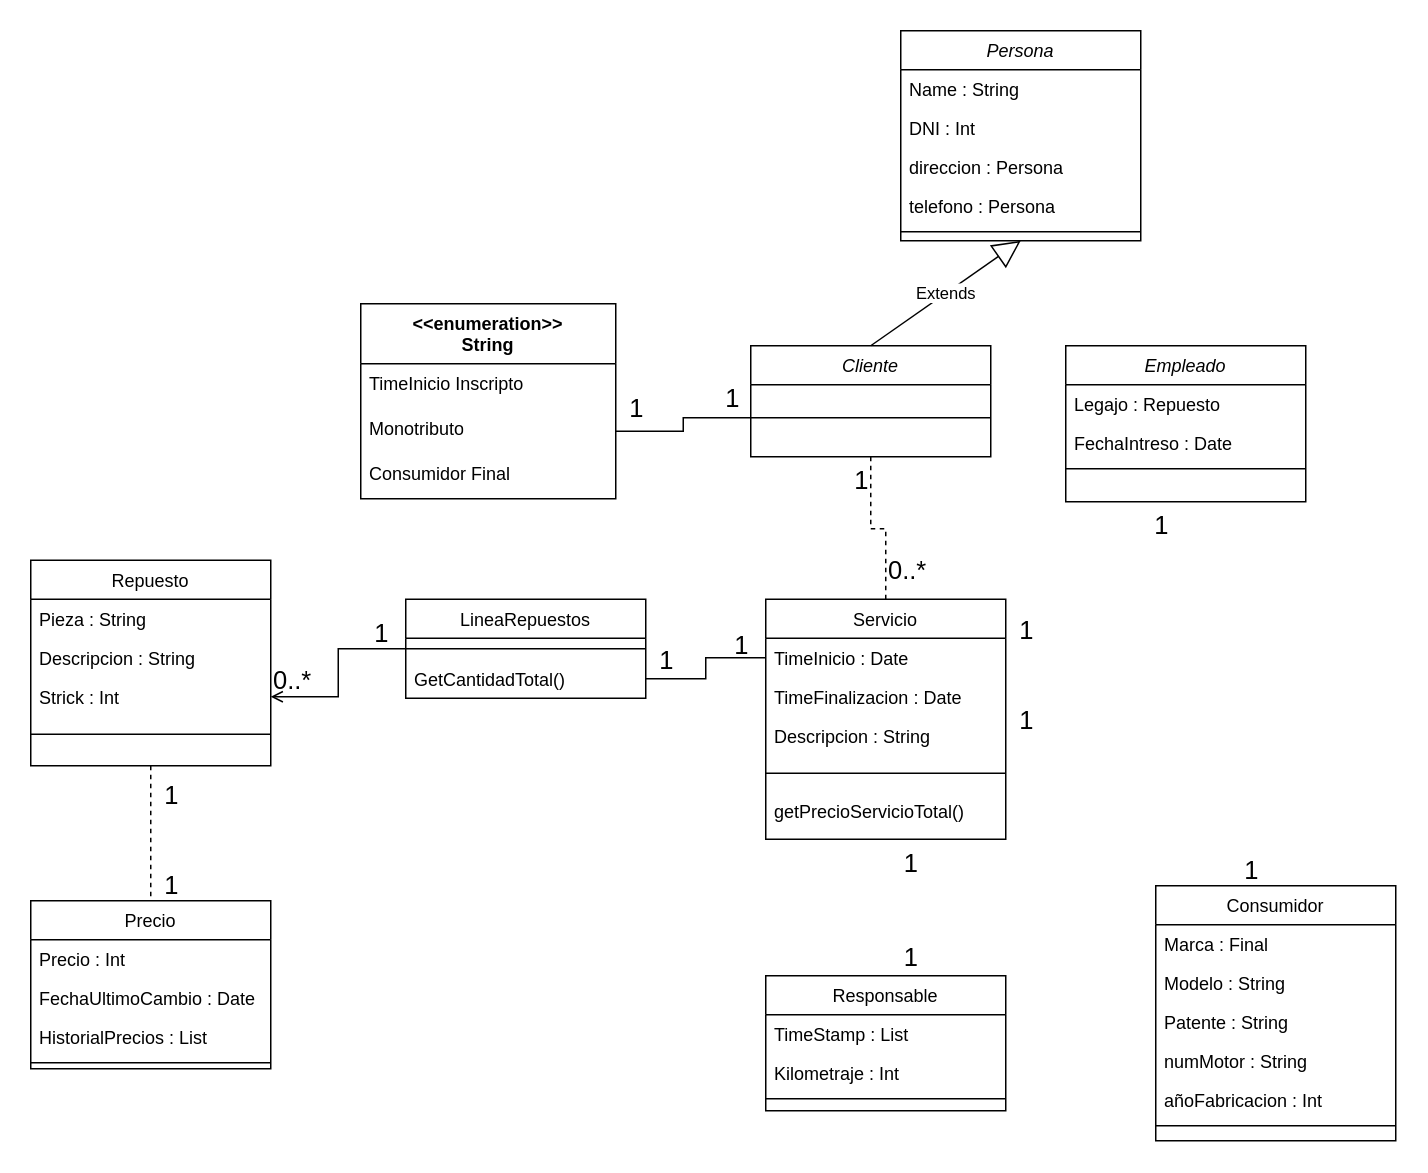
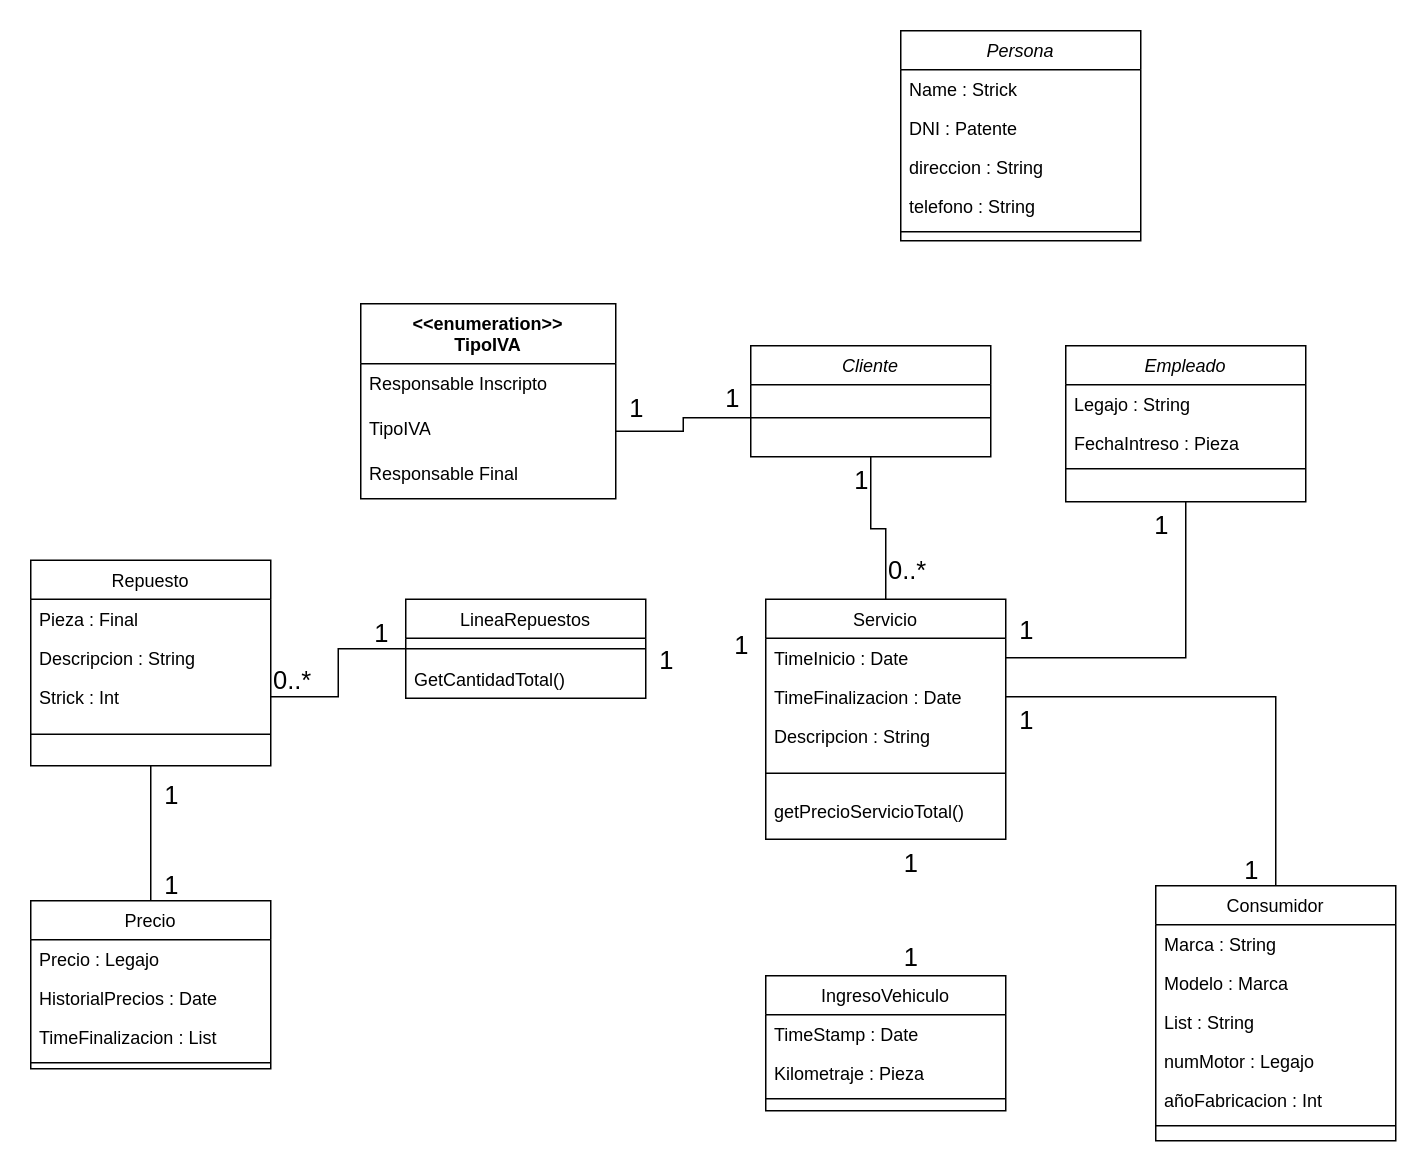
node "Name : String": label "Name : String" -> "Name : Strick"
node "DNI : Int": label "DNI : Int" -> "DNI : Patente"
node "direccion : Persona": label "direccion : Persona" -> "direccion : String"
node "telefono : Persona": label "telefono : Persona" -> "telefono : String"
edge "Cliente" -> "Persona": removed, label "Extends"
node "<<enumeration>> String": label "<<enumeration>> String" -> "<<enumeration>> TipoIVA"
node "TimeInicio Inscripto": label "TimeInicio Inscripto" -> "Responsable Inscripto"
node "Legajo : Repuesto": label "Legajo : Repuesto" -> "Legajo : String"
node "Monotributo": label "Monotributo" -> "TipoIVA"
node "FechaIntreso : Date": label "FechaIntreso : Date" -> "FechaIntreso : Pieza"
node "Consumidor Final": label "Consumidor Final" -> "Responsable Final"
edge "Cliente" -- "Servicio": style dashed -> solid
node "Pieza : String": label "Pieza : String" -> "Pieza : Final"
edge "Empleado" -- "TimeInicio : Date": added
edge "TimeInicio : Date" -- "GetCantidadTotal()": removed
edge "LineaRepuestos" -> "Strick : Int": arrowhead open -> none
edge "TimeFinalizacion : Date" -- "Consumidor": added
edge "Repuesto" -- "Precio": style dashed -> solid
node "Marca : Final": label "Marca : Final" -> "Marca : String"
node "Precio : Int": label "Precio : Int" -> "Precio : Legajo"
node "Modelo : String": label "Modelo : String" -> "Modelo : Marca"
node "Responsable": label "Responsable" -> "IngresoVehiculo"
node "FechaUltimoCambio : Date": label "FechaUltimoCambio : Date" -> "HistorialPrecios : Date"
node "Patente : String": label "Patente : String" -> "List : String"
node "TimeStamp : List": label "TimeStamp : List" -> "TimeStamp : Date"
node "HistorialPrecios : List": label "HistorialPrecios : List" -> "TimeFinalizacion : List"
node "numMotor : String": label "numMotor : String" -> "numMotor : Legajo"
node "Kilometraje : Int": label "Kilometraje : Int" -> "Kilometraje : Pieza"
